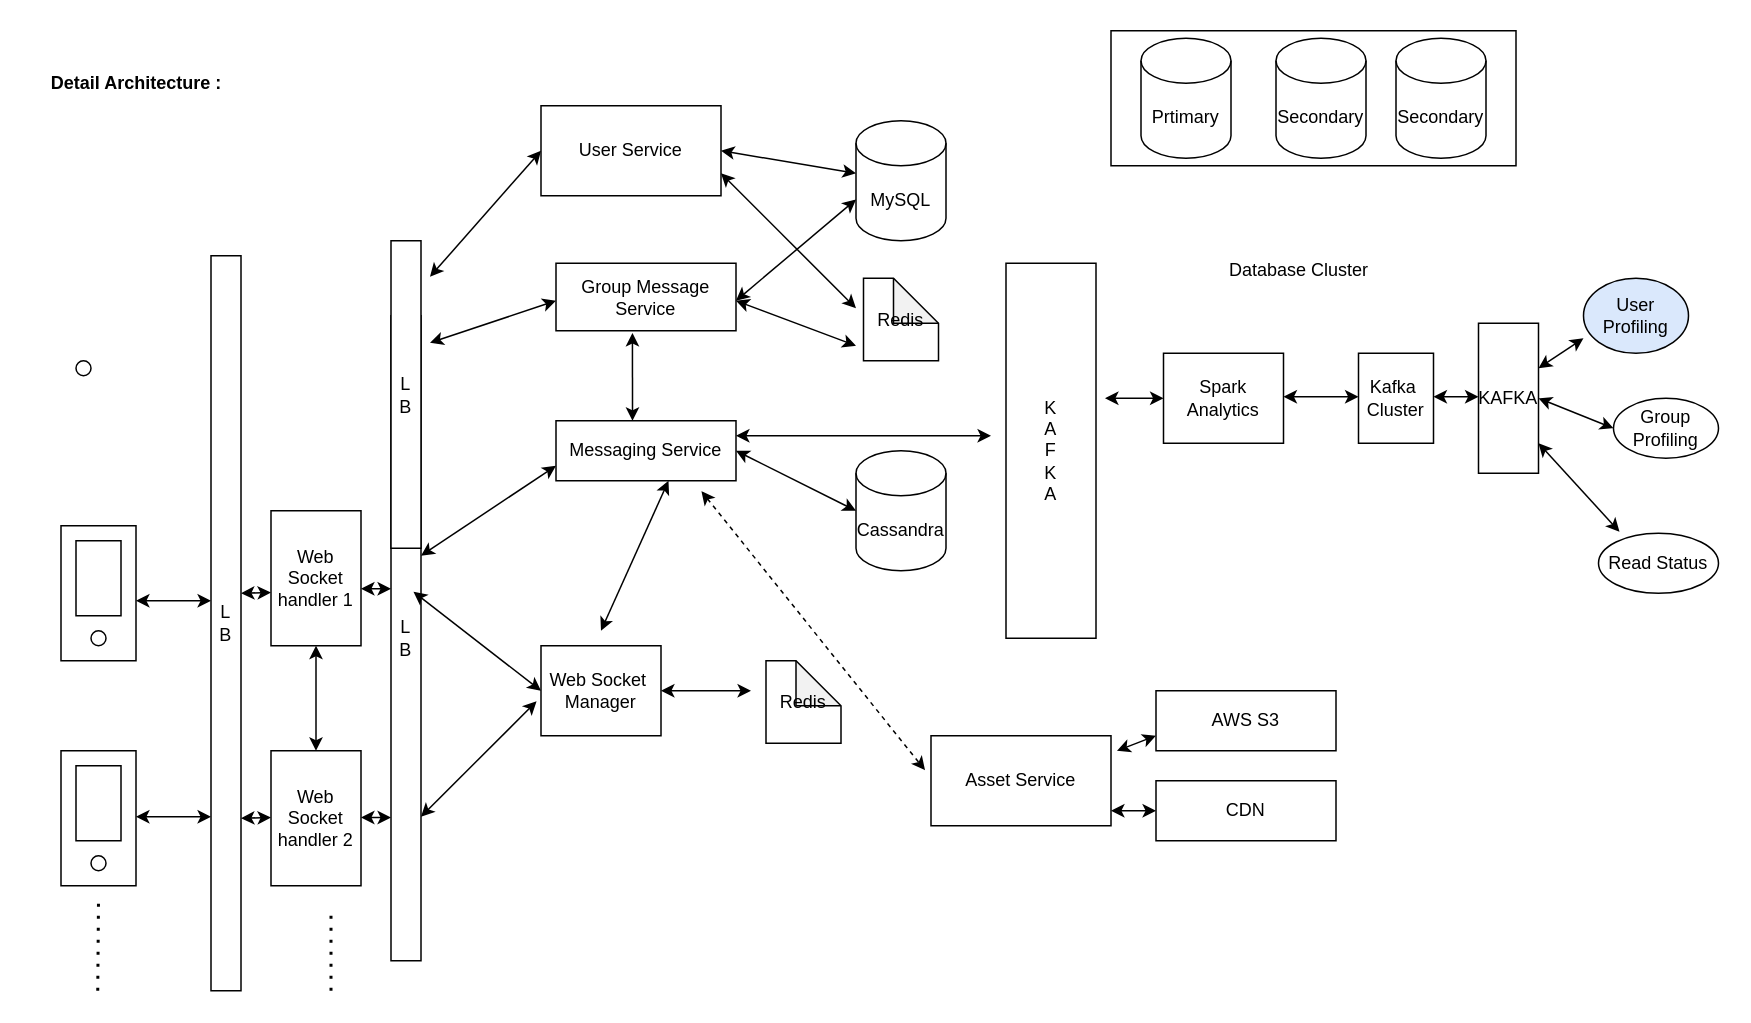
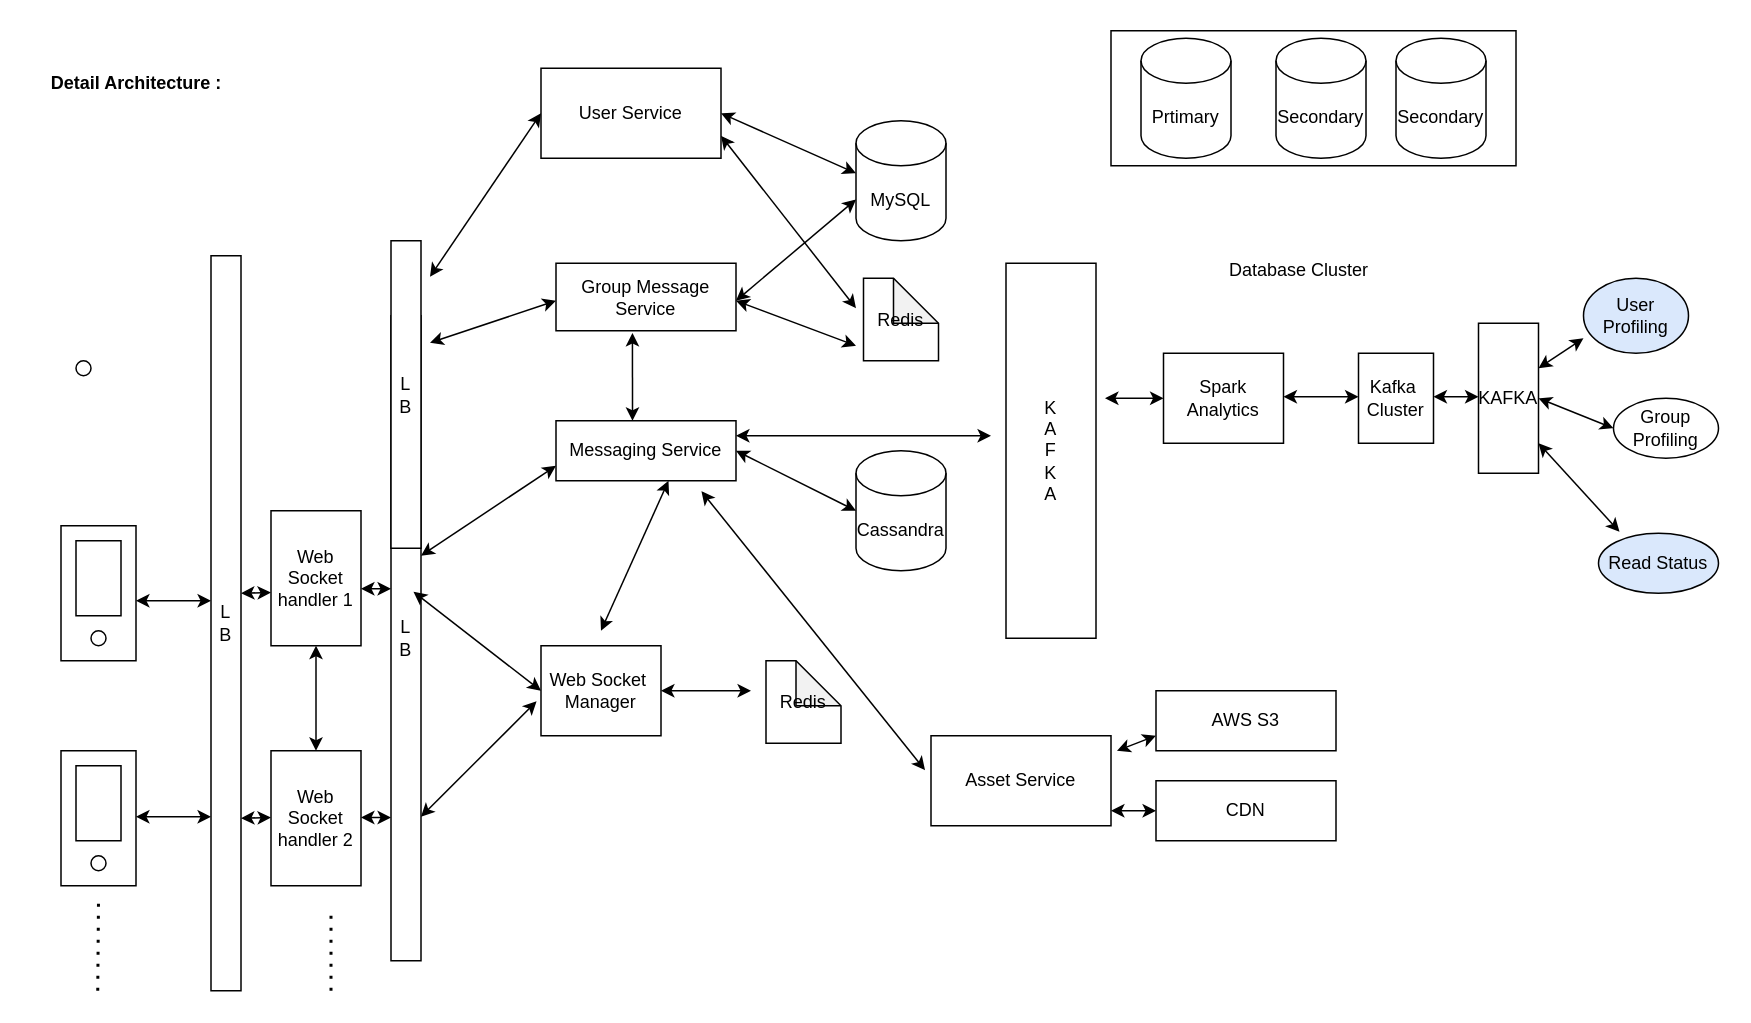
node "User Service": moved (631, 151) -> (631, 113)
node "Read Status": fillcolor #ffffff -> #dae8fc
edge "Messaging Service" -- "Asset Service": style dashed -> solid
